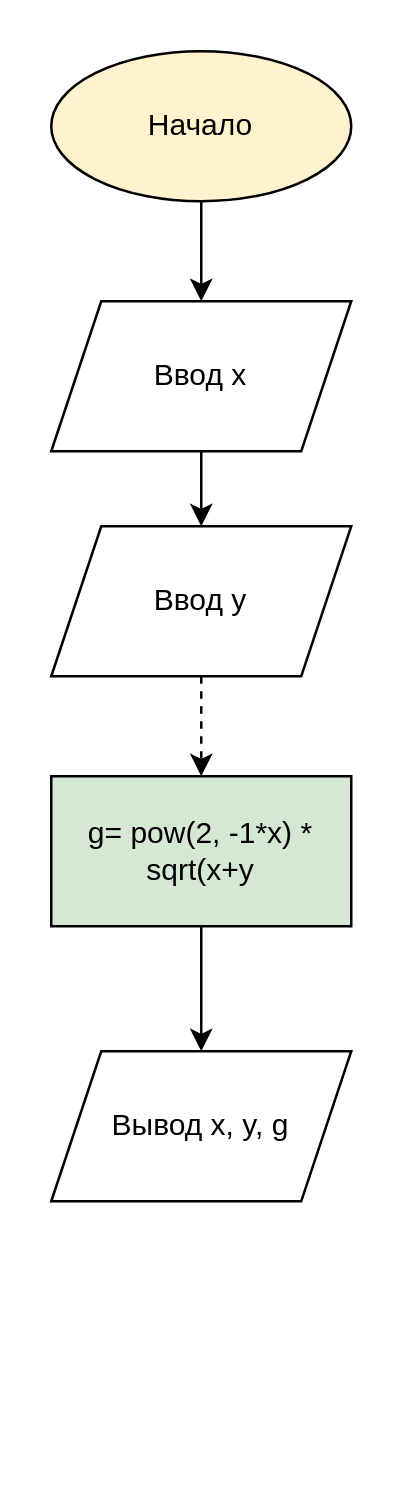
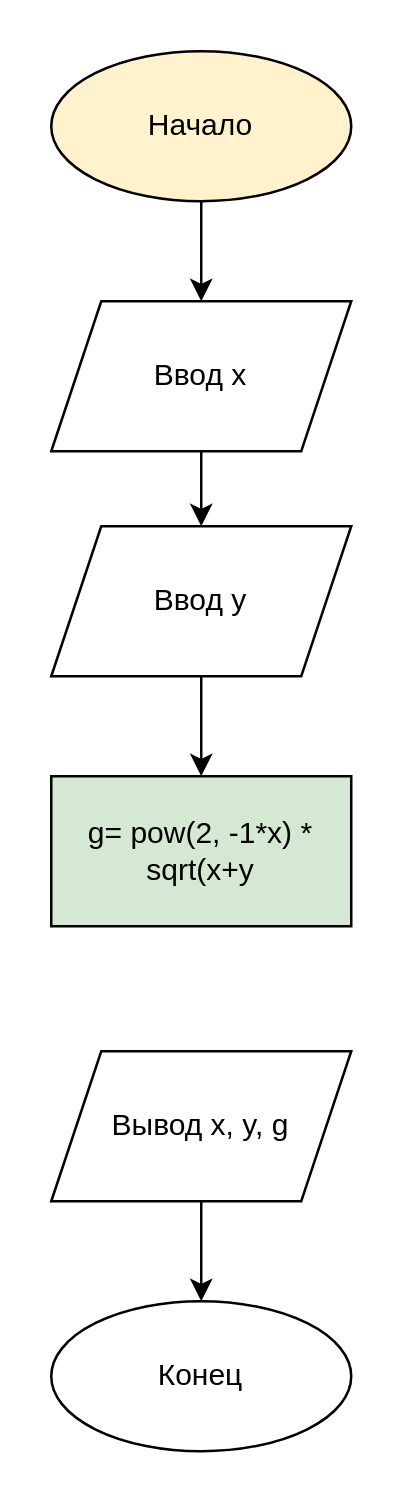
edge "Ввод y" -> "g= pow(2, -1*x) * sqrt(x+y": style dashed -> solid
edge "g= pow(2, -1*x) * sqrt(x+y" -> "Вывод x, y, g": removed
edge "Вывод x, y, g" -> "Конец": added
node "Конец": added
